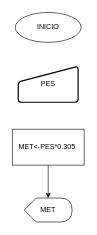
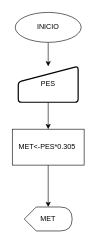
edge "INICIO" -> "PES": added
edge "PES" -> "MET<-PES*0.305": added
node "MET": moved (48, 210) -> (48, 219)
